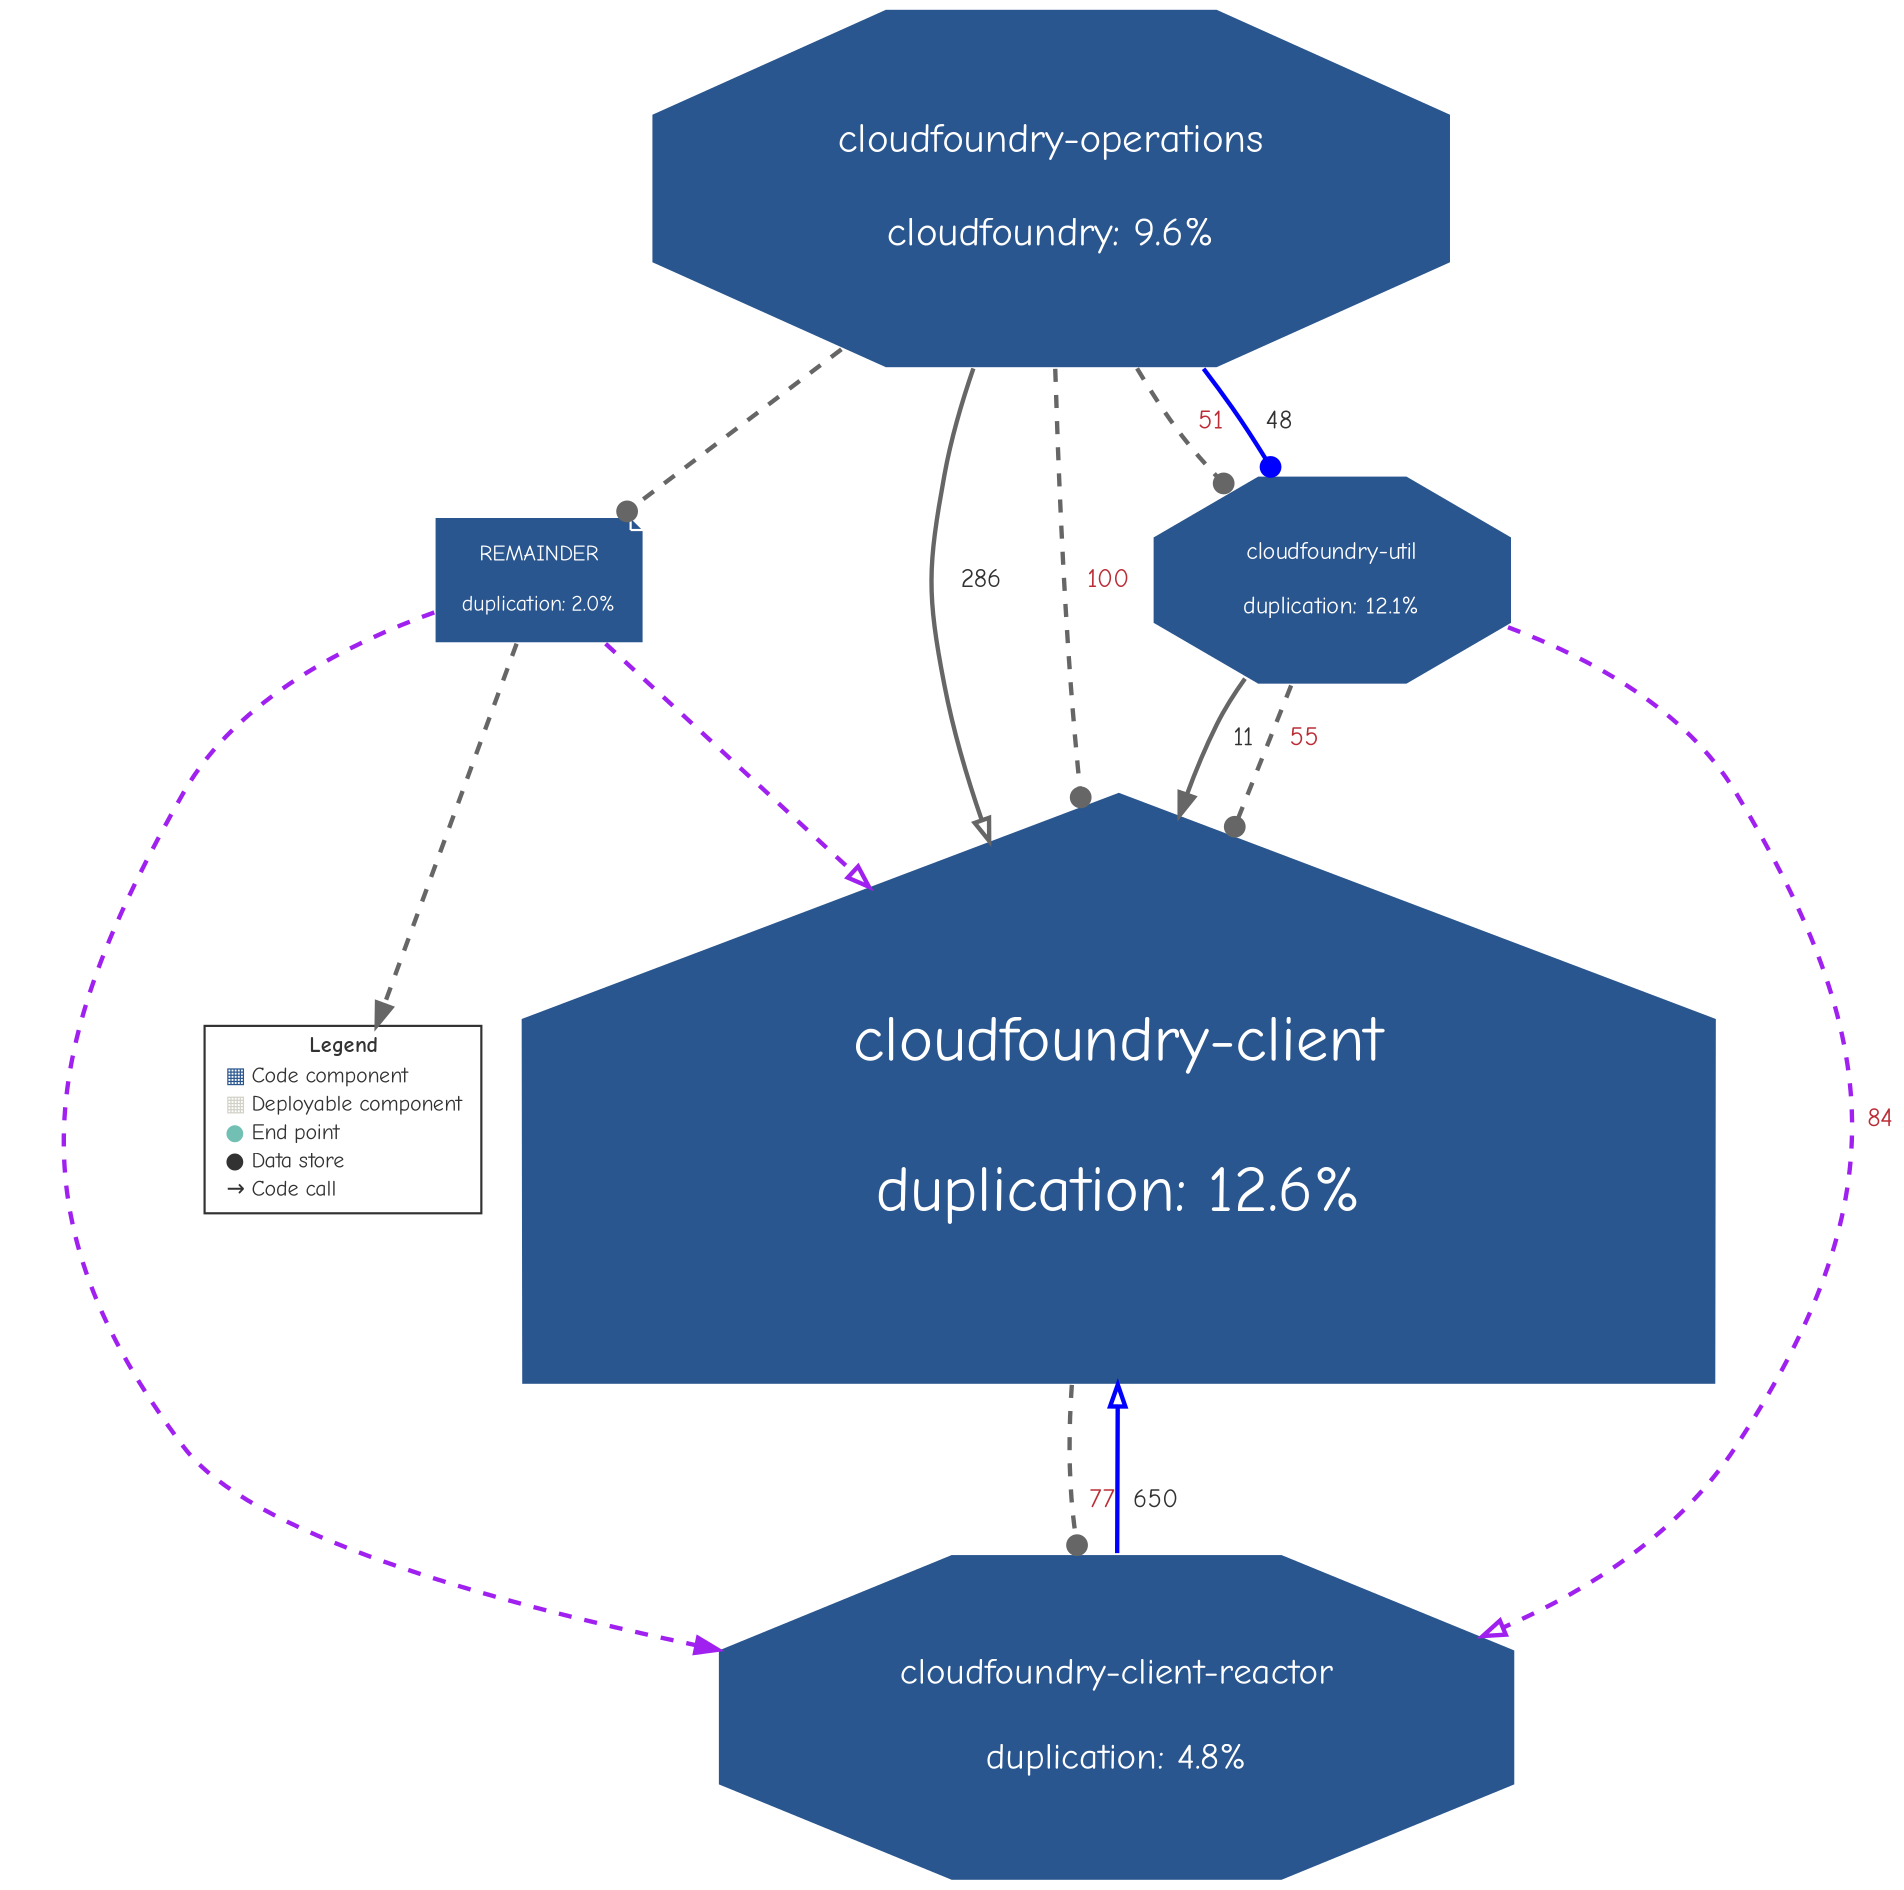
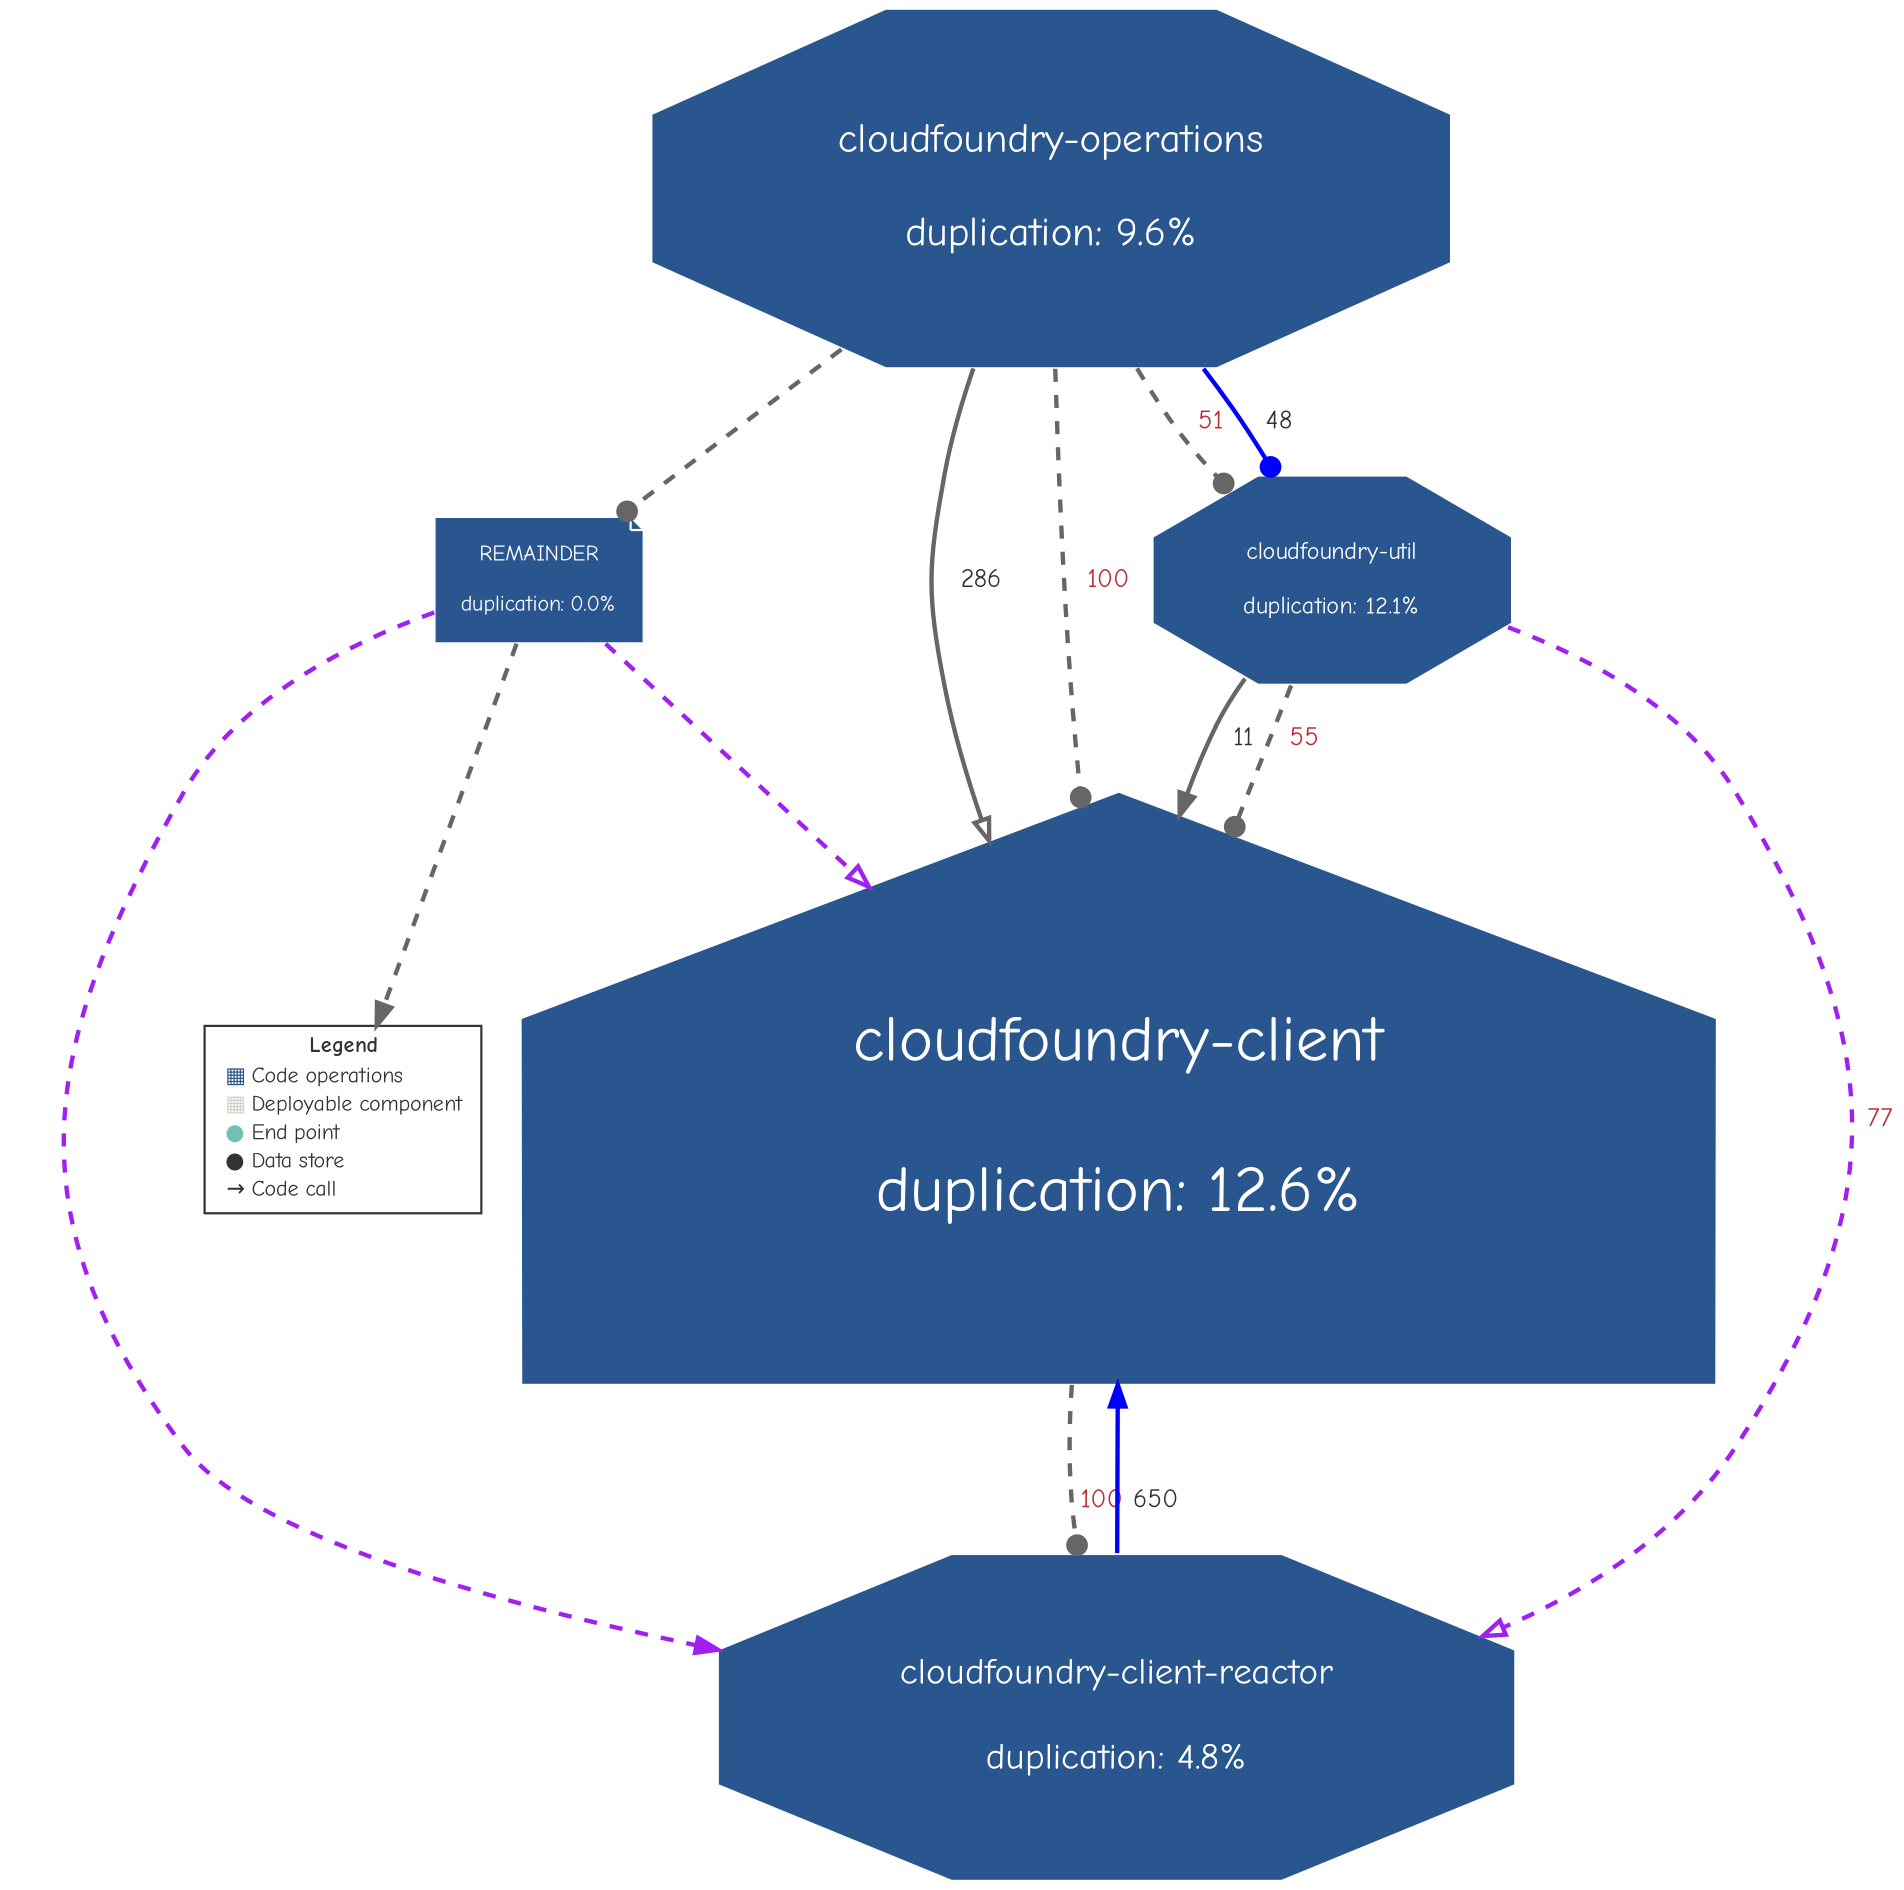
node "cloudfoundry-operations cloudfoundry: 9.6%": label "cloudfoundry-operations cloudfoundry: 9.6%" -> "cloudfoundry-operations duplication: 9.6%"
node "REMAINDER duplication: 2.0%": label "REMAINDER duplication: 2.0%" -> "REMAINDER duplication: 0.0%"
node "Legend": text "Code component" -> "Code operations"
edge "cloudfoundry-util duplication: 12.1%" -> "cloudfoundry-client-reactor duplication: 4.8%": label "  84" -> "  77"
edge "cloudfoundry-client-reactor duplication: 4.8%" -> "cloudfoundry-client duplication: 12.6%": arrowhead onormal -> normal
edge "cloudfoundry-client duplication: 12.6%" -> "cloudfoundry-client-reactor duplication: 4.8%": label "  77" -> "  100"
